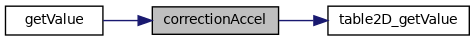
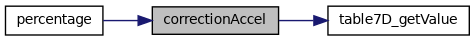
node "getValue": label "getValue" -> "percentage"
node "table2D_getValue": label "table2D_getValue" -> "table7D_getValue"
